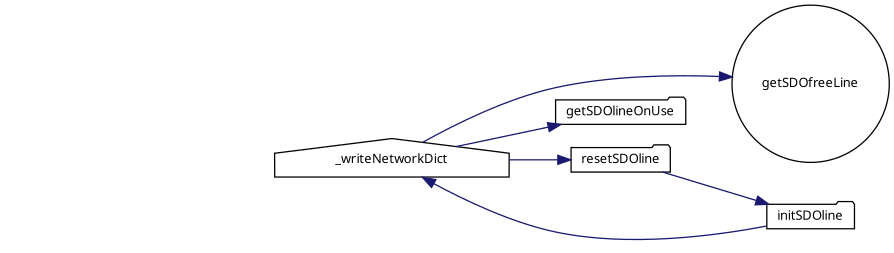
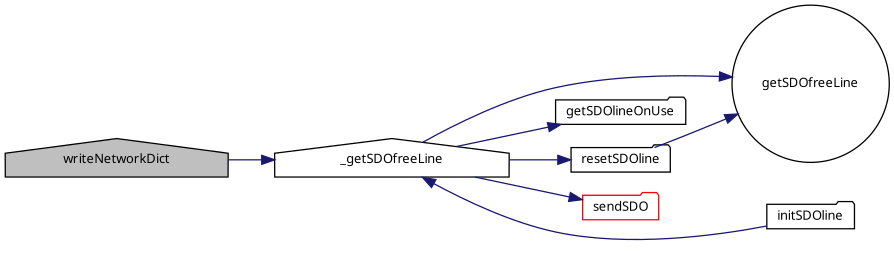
node "writeNetworkDict": added
node "_writeNetworkDict": label "_writeNetworkDict" -> "_getSDOfreeLine"
edge "resetSDOline" -> "initSDOline": now "resetSDOline" -> "getSDOfreeLine"
node "sendSDO": added
